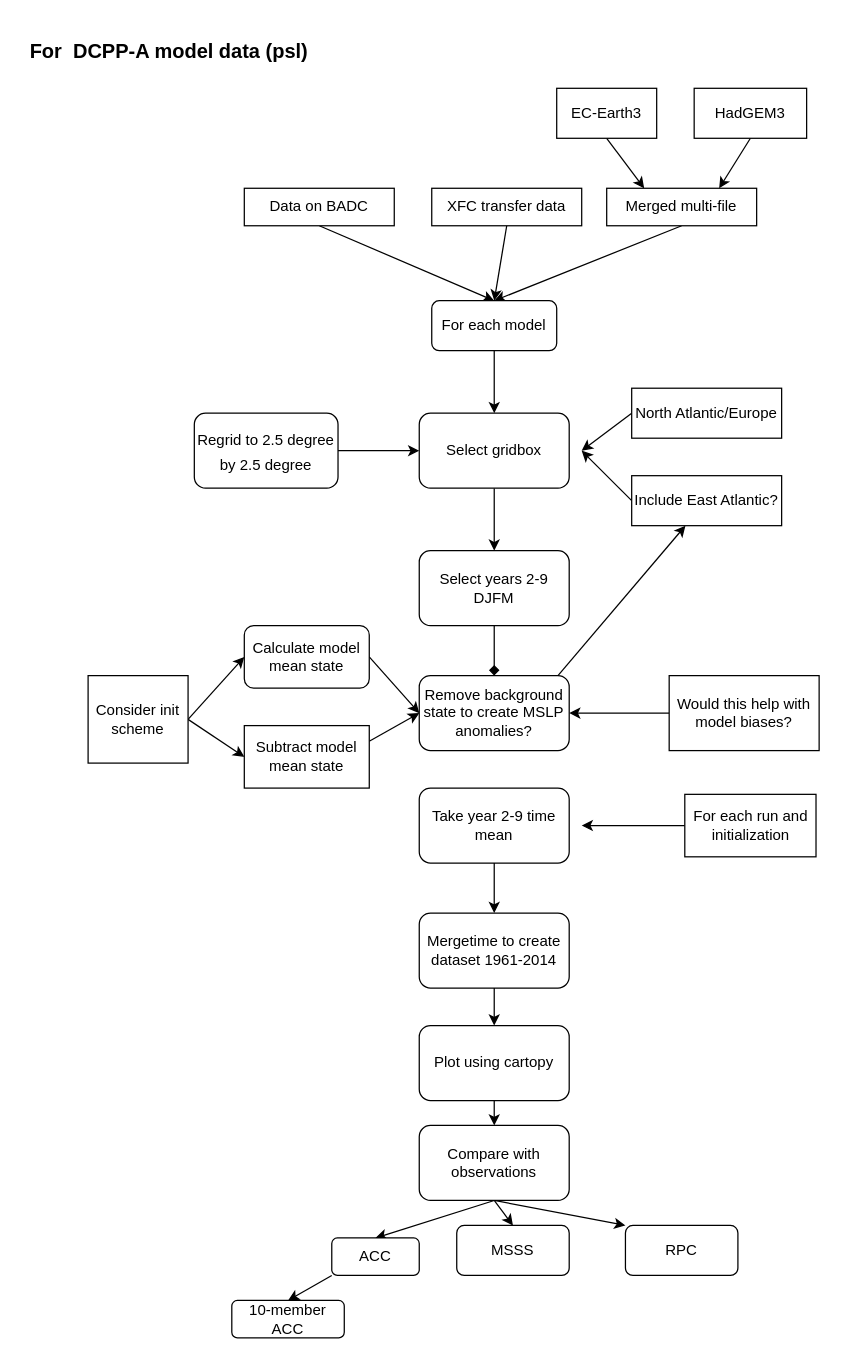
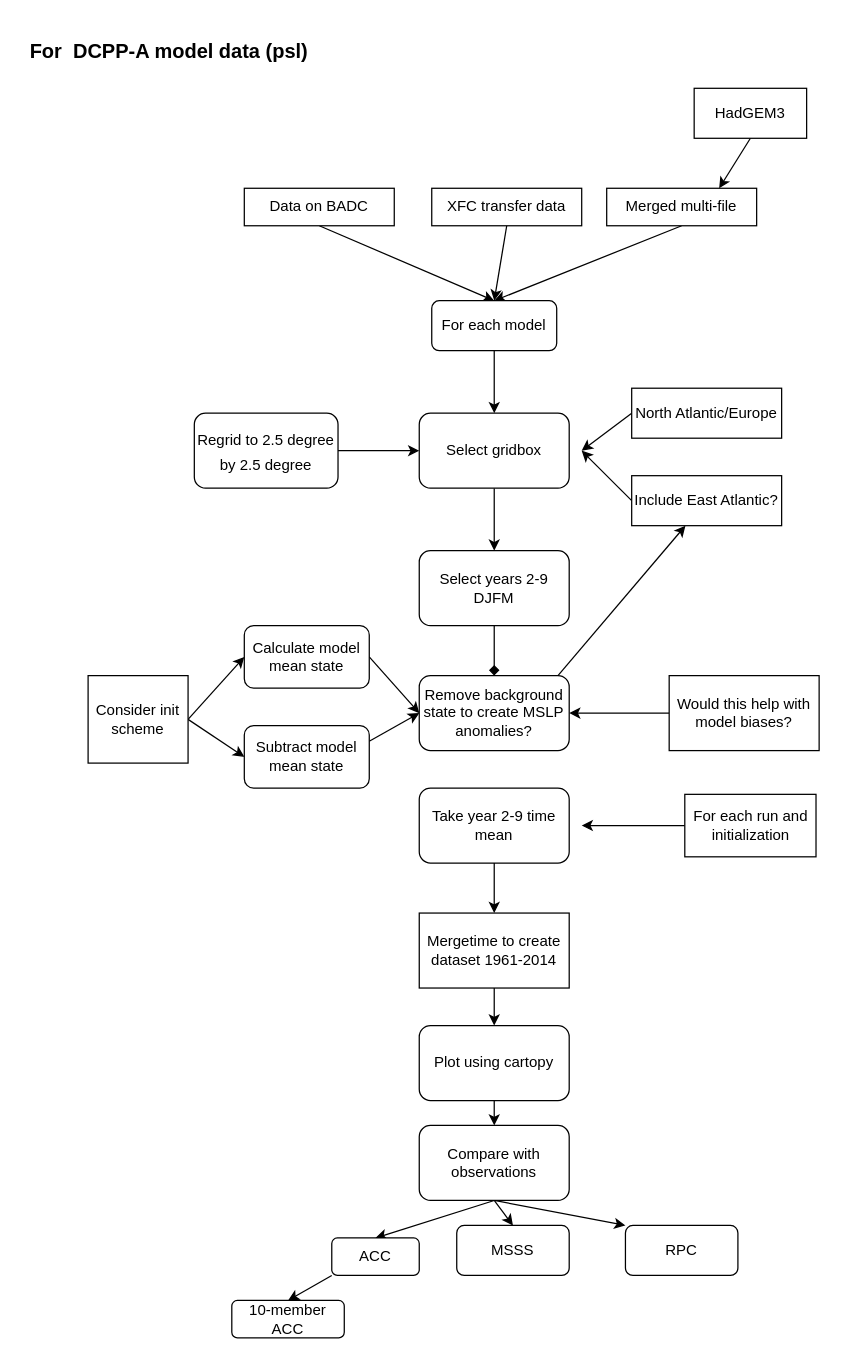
node "EC-Earth3": removed
edge "EC-Earth3" -> "Merged multi-file": removed
node "Subtract model mean state": shape rectangle -> rounded rectangle
node "Mergetime to create dataset 1961-2014": shape rounded rectangle -> rectangle
